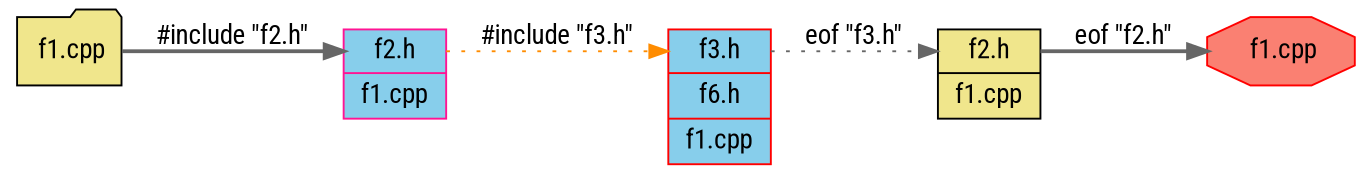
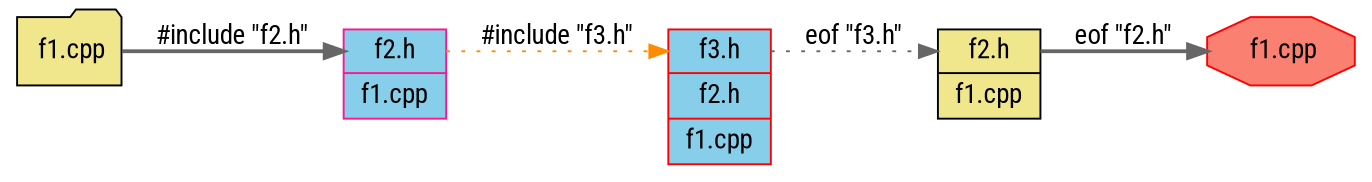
node "f3.h": text "f6.h" -> "f2.h"
